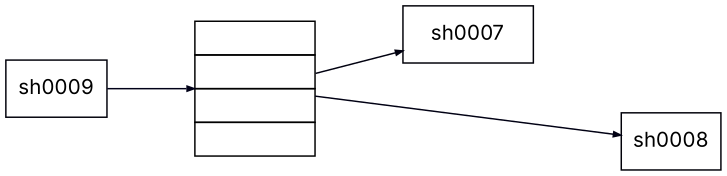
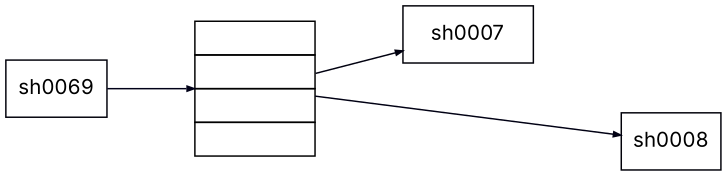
node "sh0009": label "sh0009" -> "sh0069"
